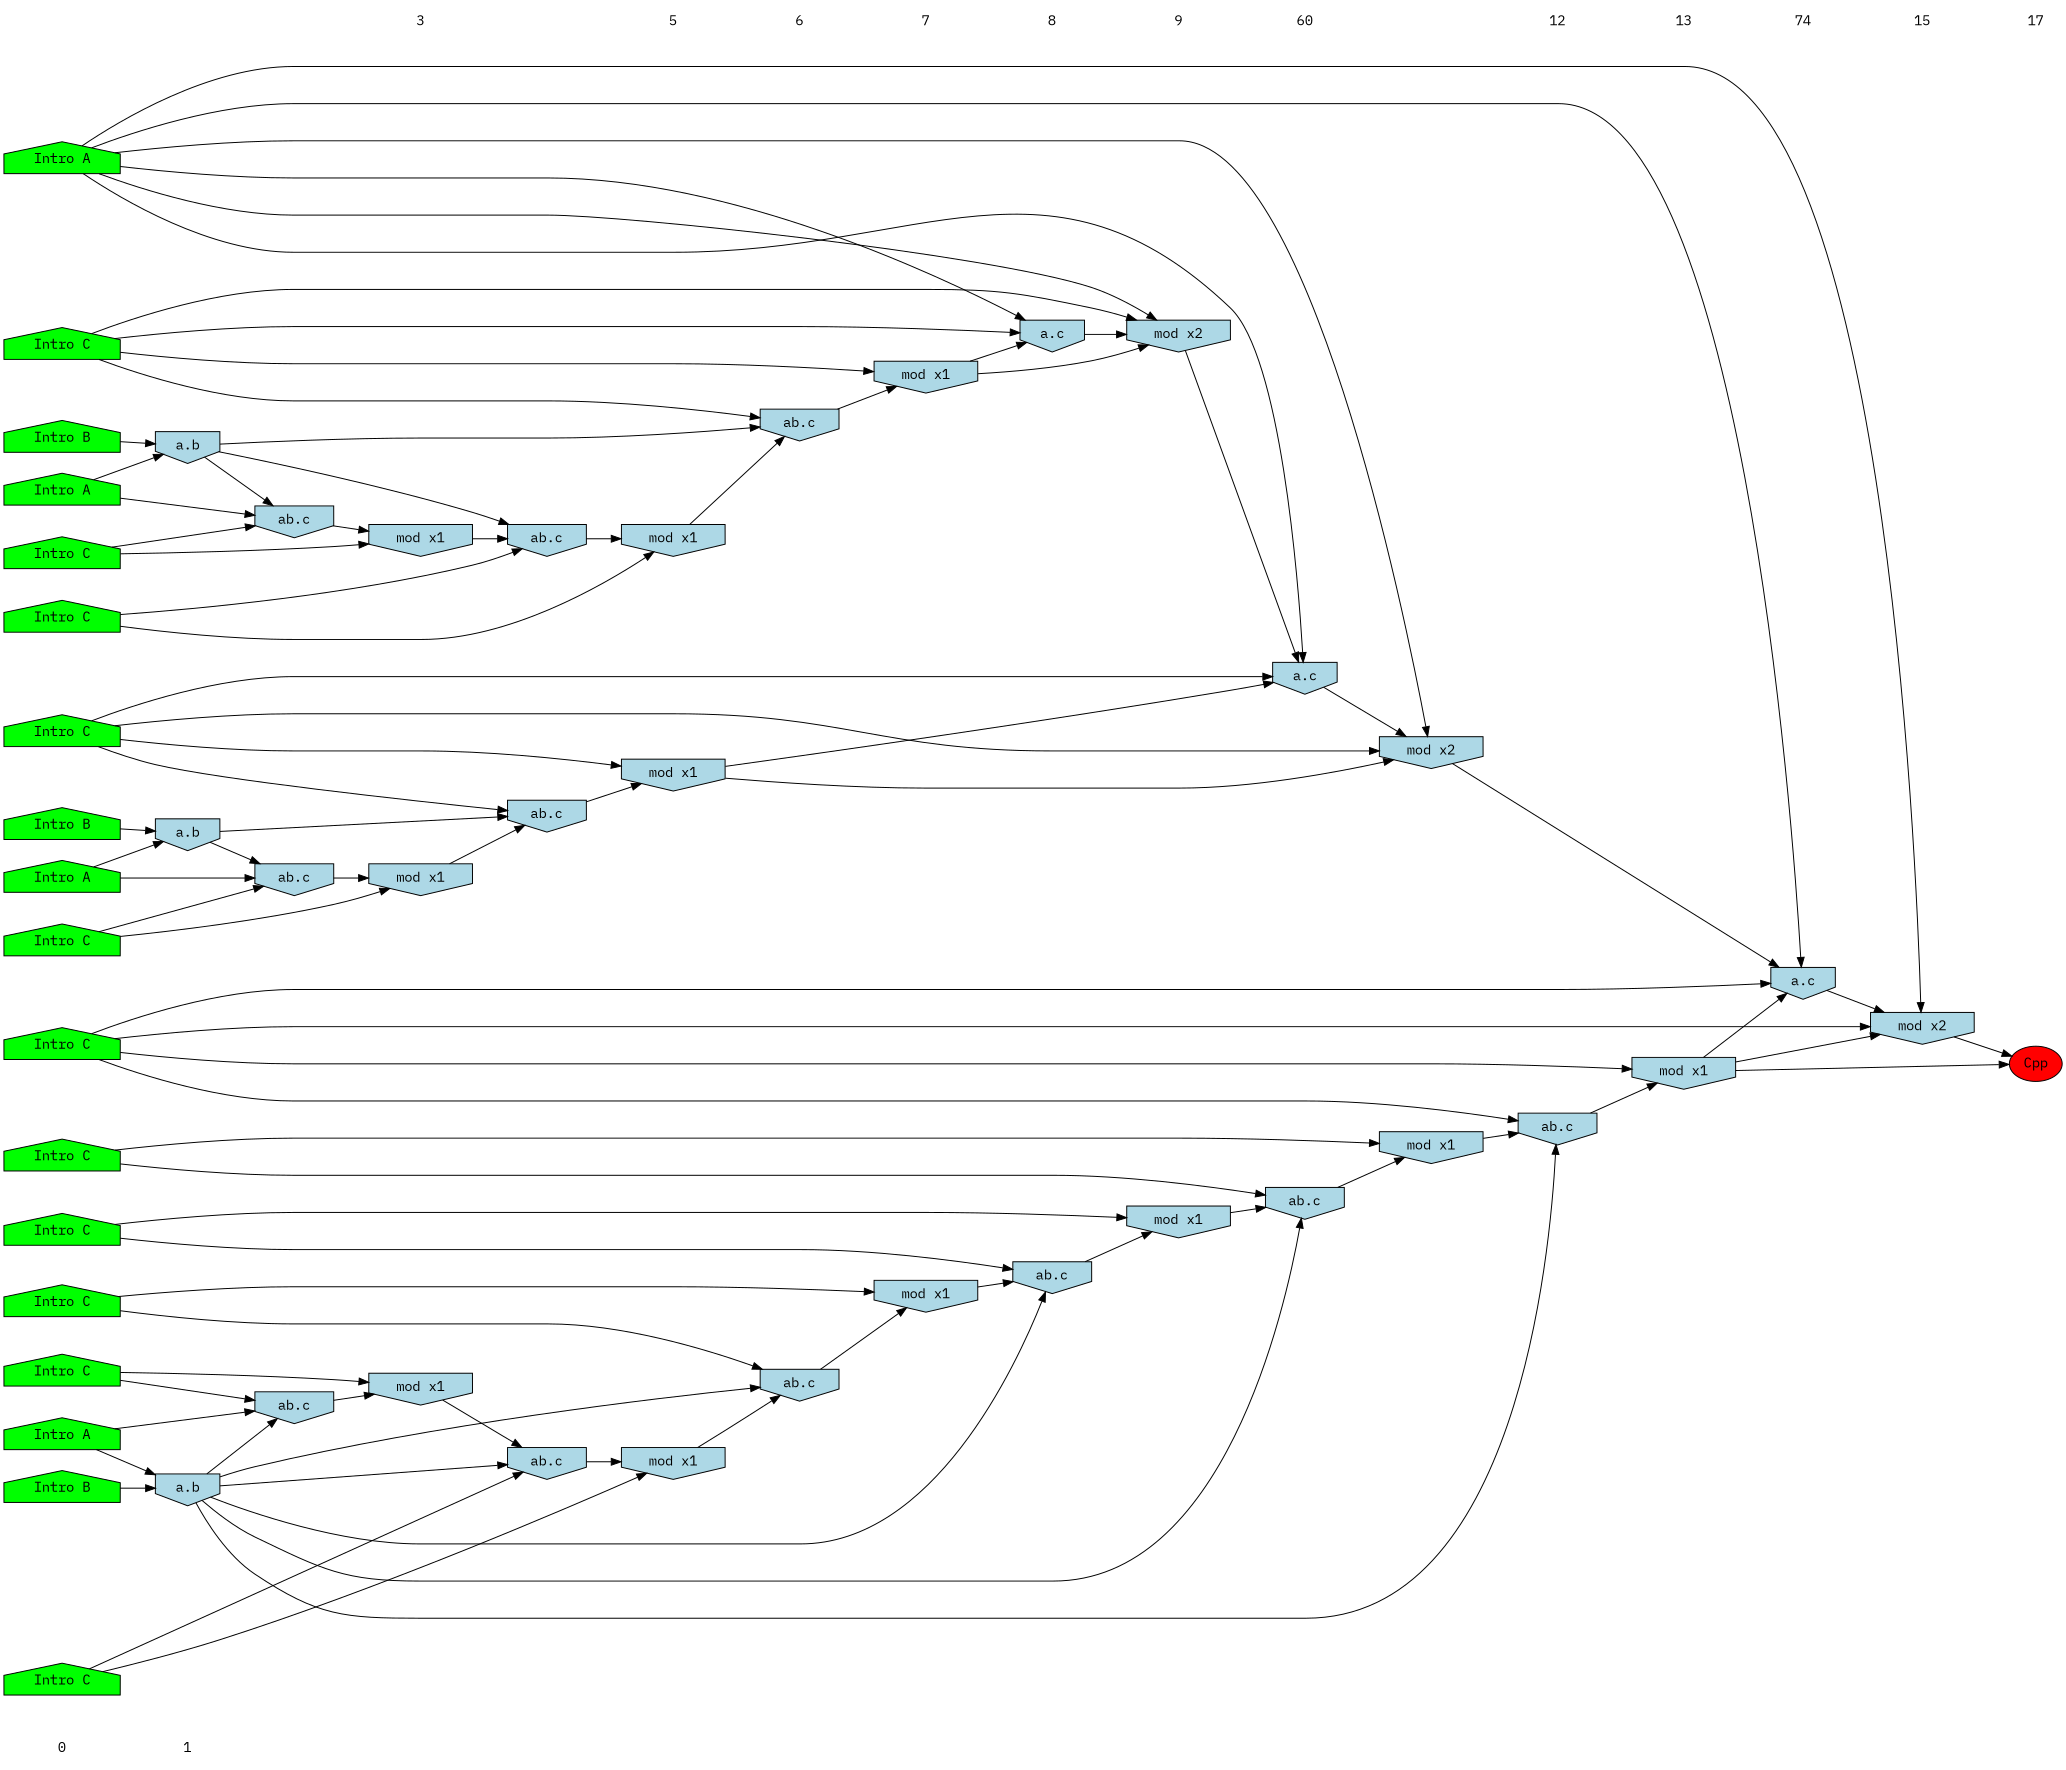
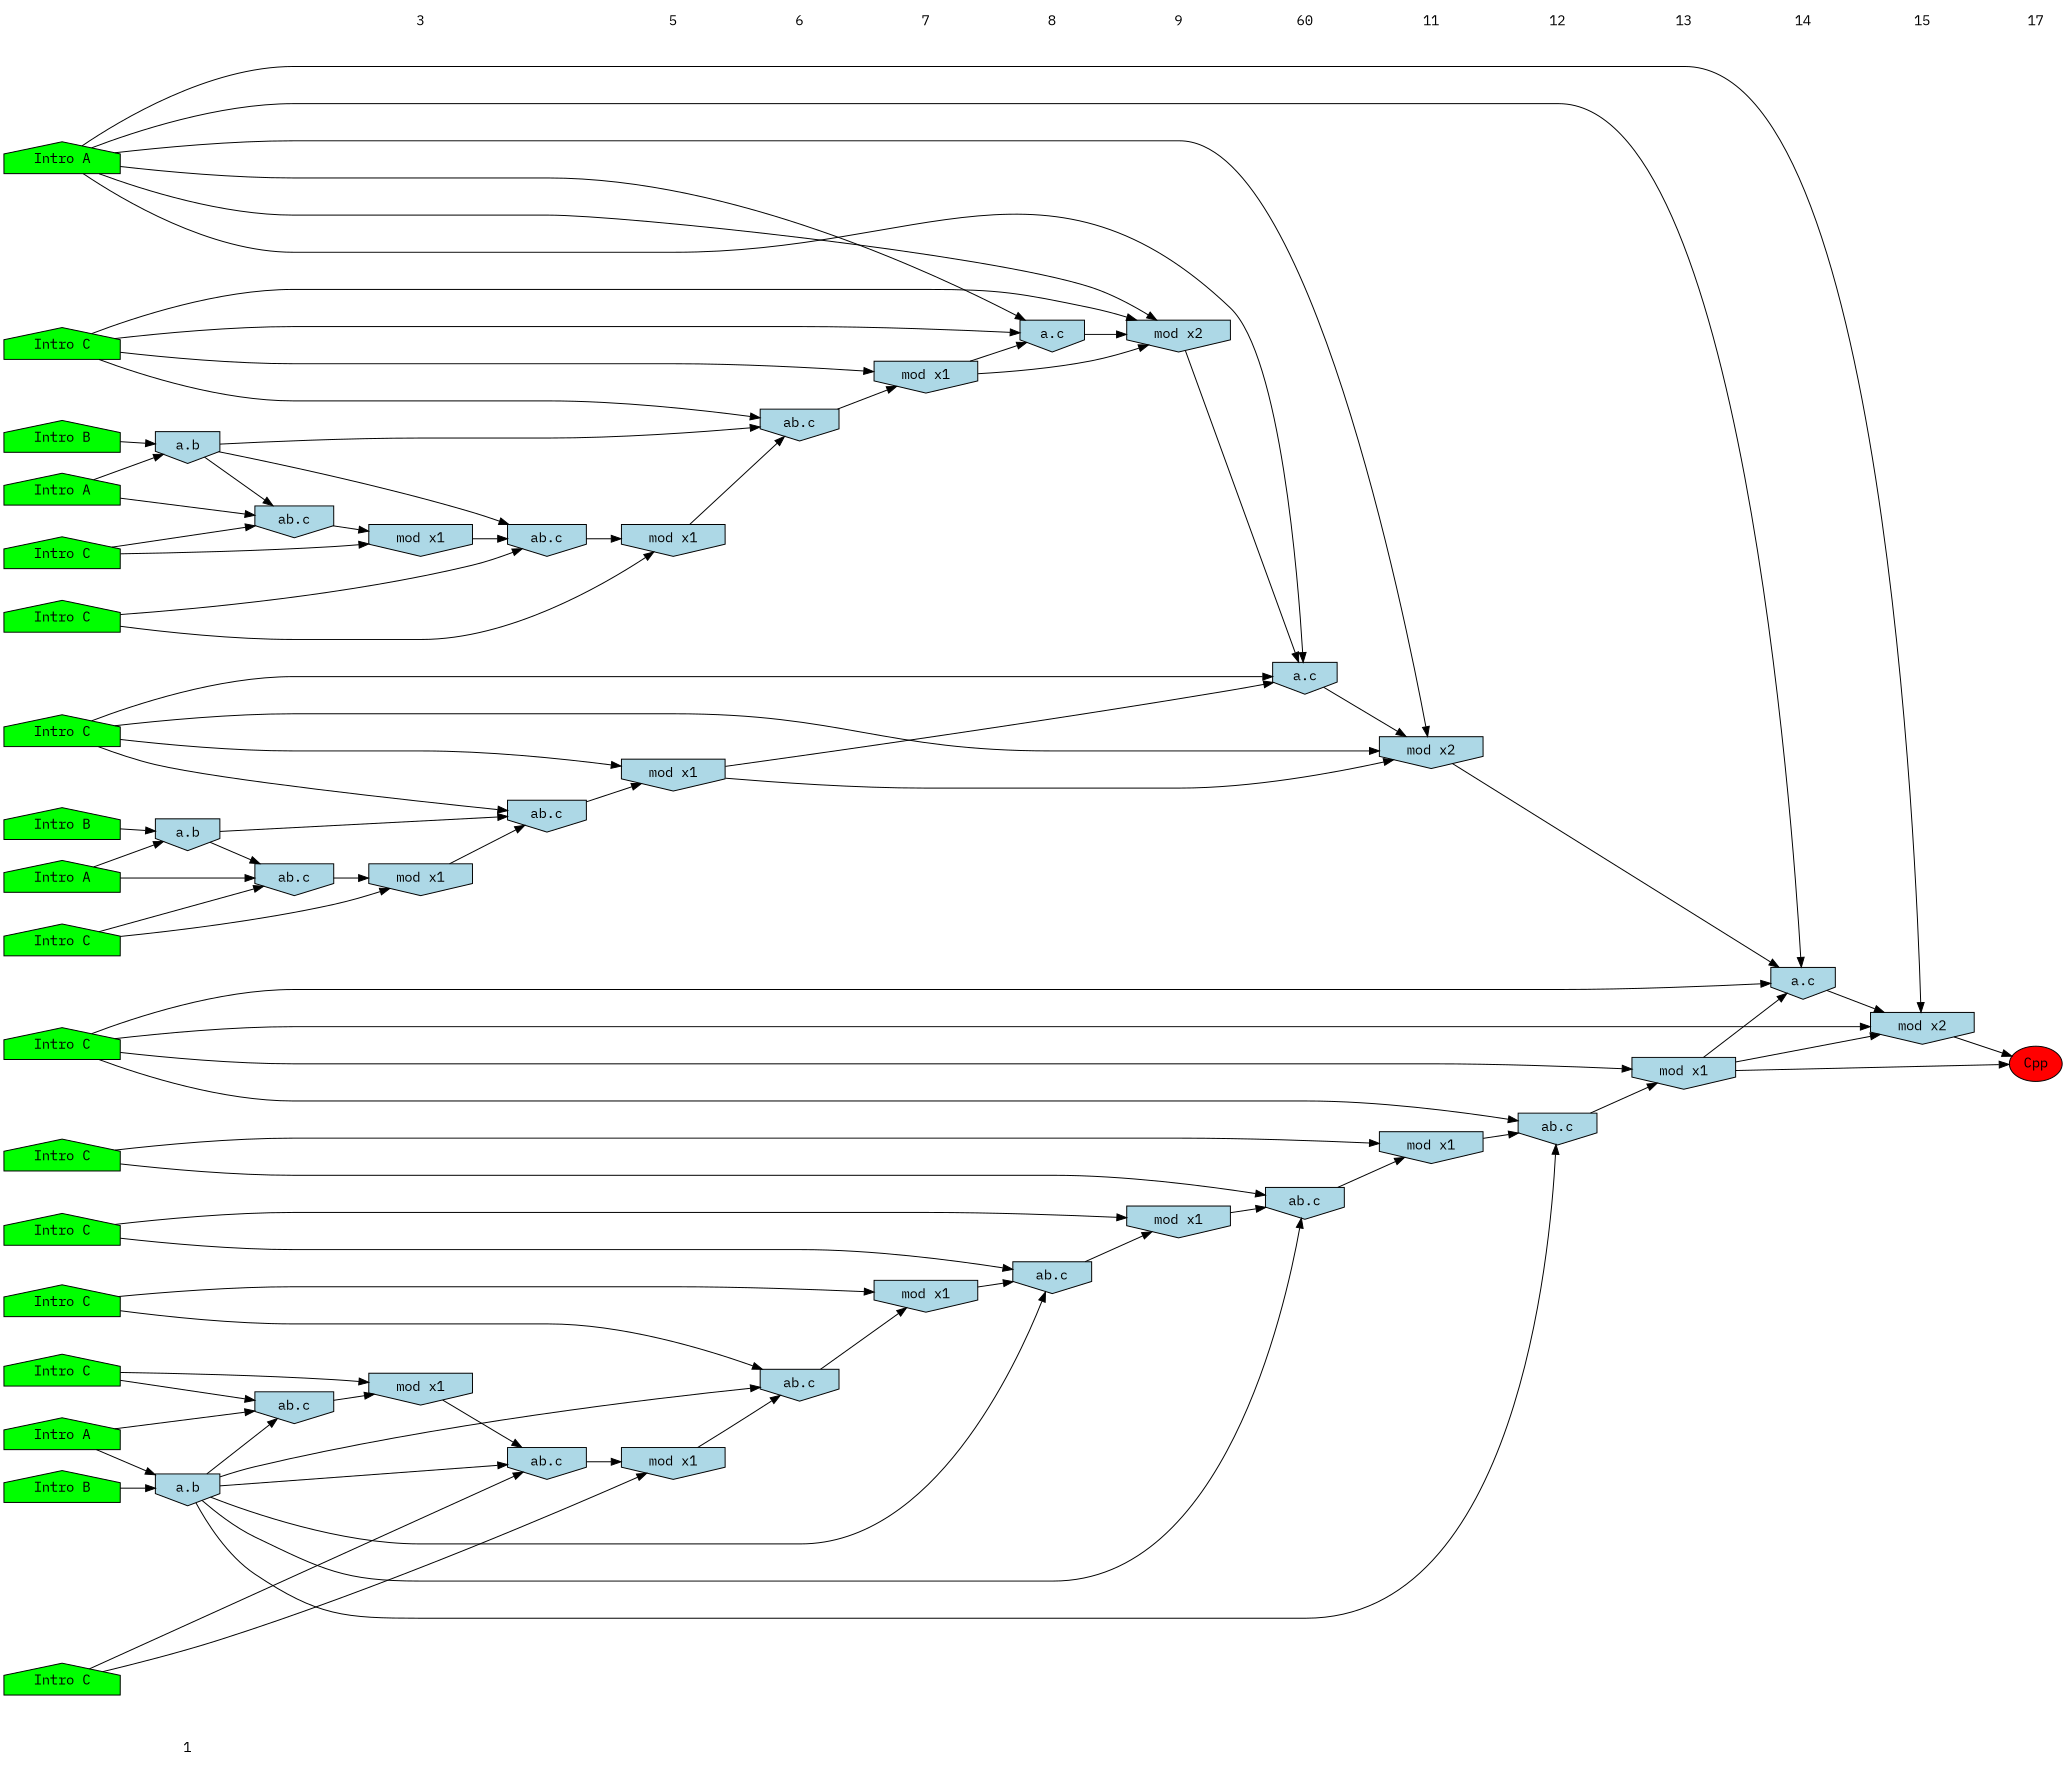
node "11": added
node "74": label "74" -> "14"
node "0": removed
